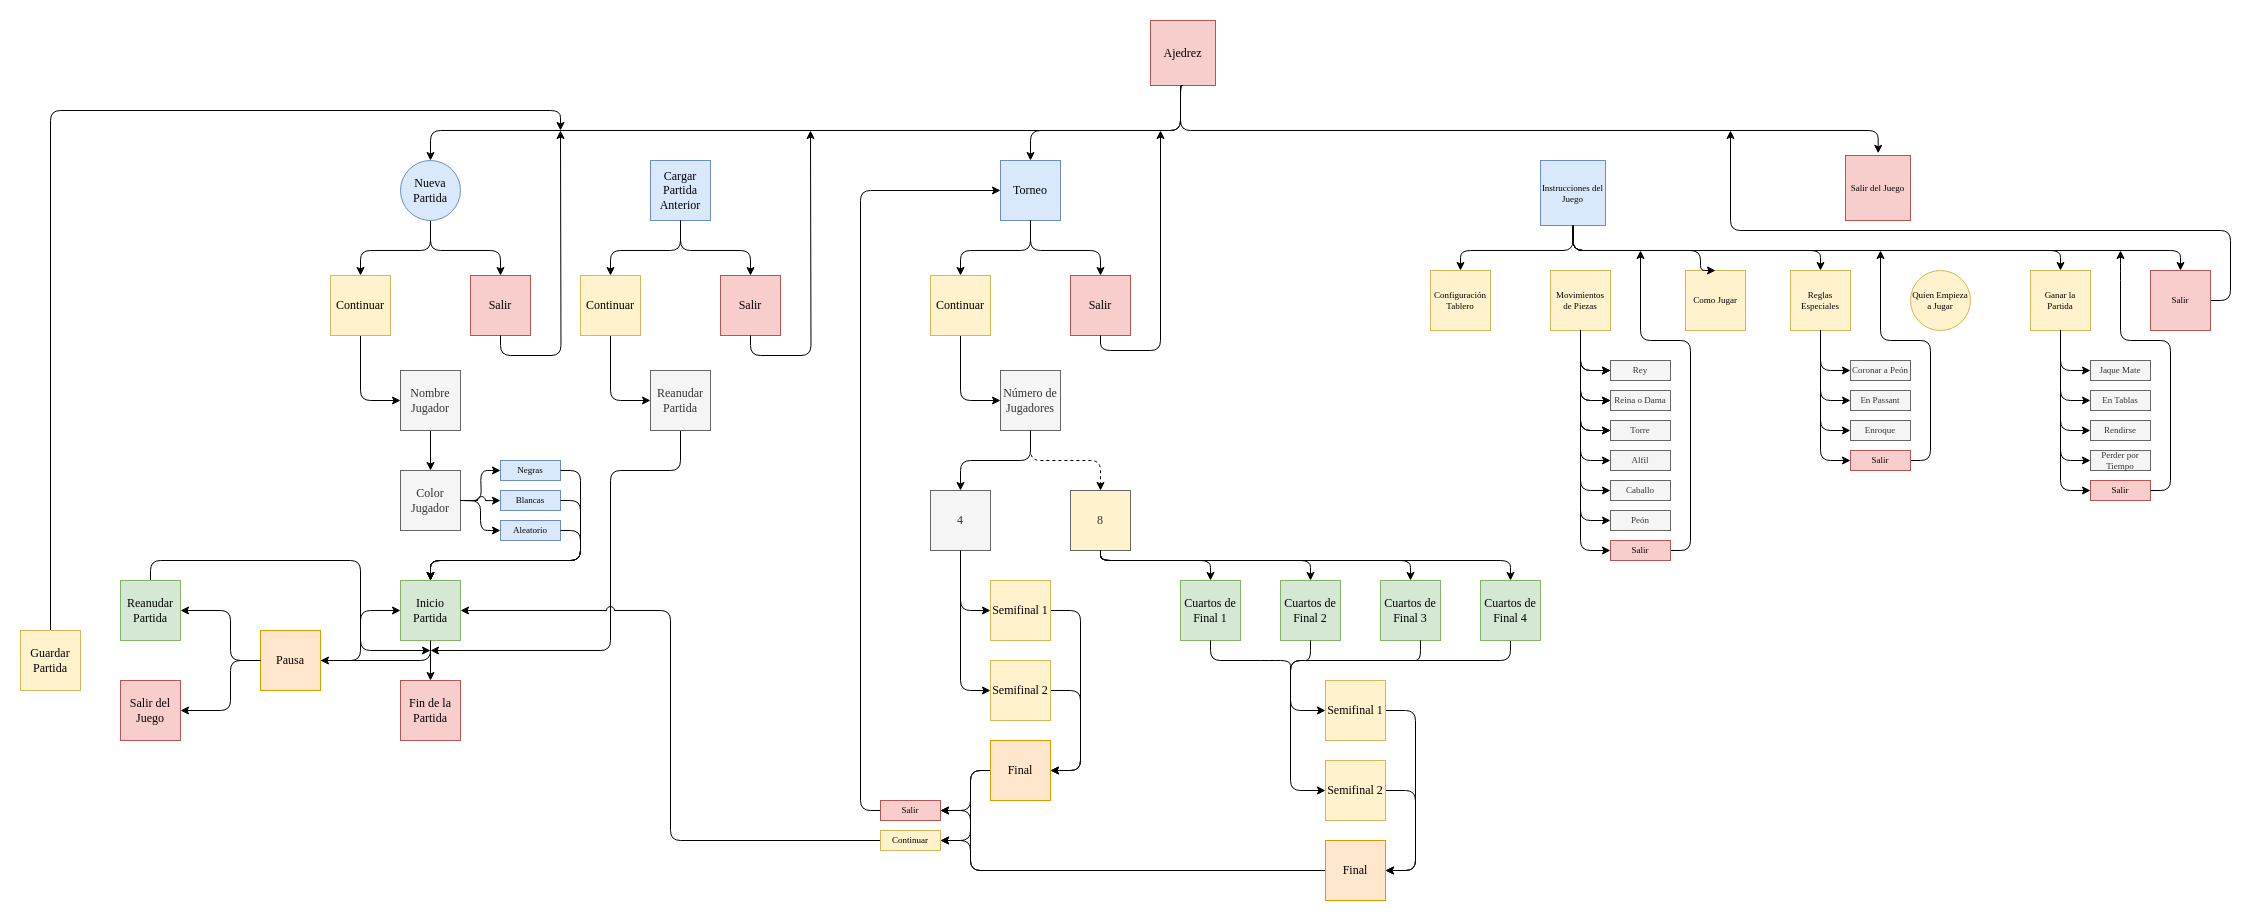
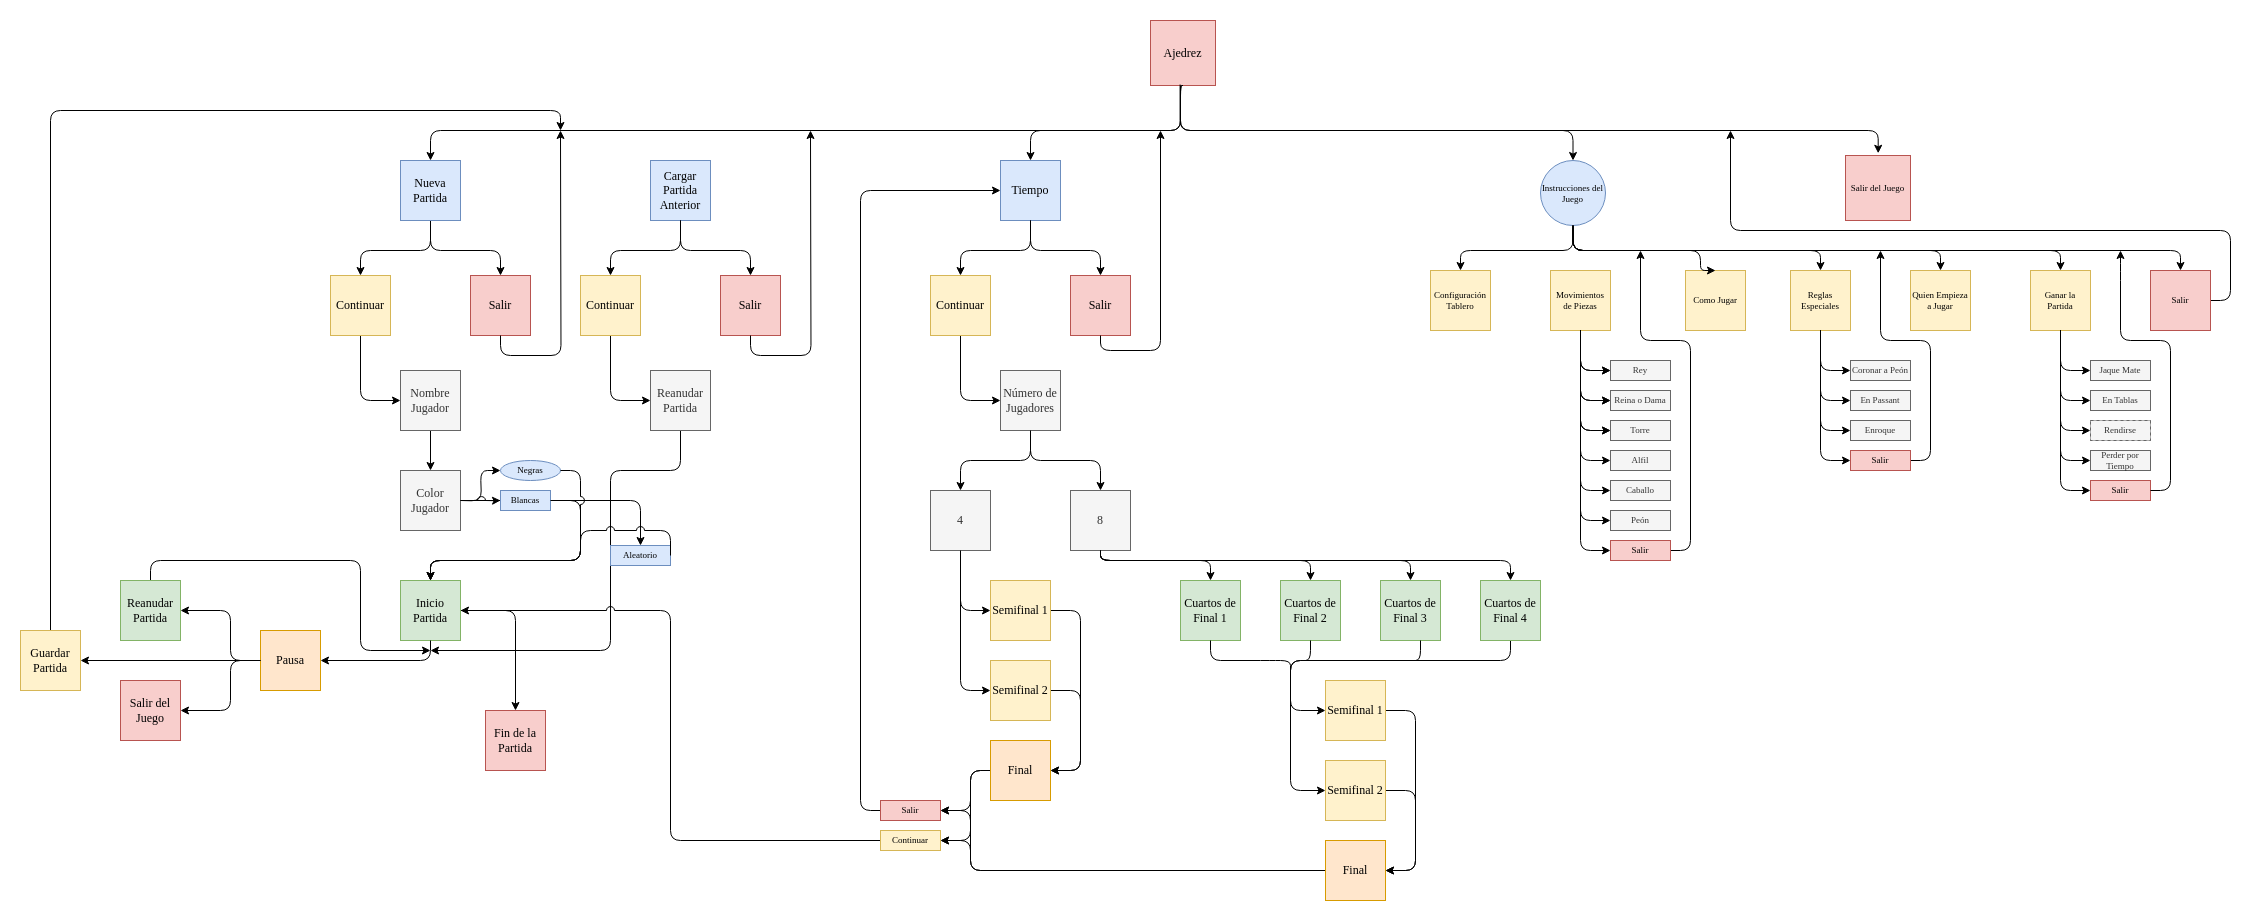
edge "Ajedrez" -> "Instrucciones del Juego": added
node "Nueva Partida": shape ellipse -> rectangle
node "Torneo": label "Torneo" -> "Tiempo"
node "Instrucciones del Juego": shape rectangle -> ellipse
edge "Instrucciones del Juego" -> "Quien Empieza a Jugar": added
node "Quien Empieza a Jugar": shape ellipse -> rectangle
node "Rendirse": style solid -> dashed
edge "Número de Jugadores" -> "8": style dashed -> solid
node "Negras": shape rectangle -> ellipse
node "Blancas": size 60x20 -> 50x20
node "8": fillcolor #fff2cc -> #f5f5f5
node "Aleatorio": moved (531, 531) -> (641, 556)
edge "Pausa" -> "Inicio Partida": now "Pausa" -> "Guardar Partida"
node "Fin de la Partida": moved (431, 711) -> (516, 741)
